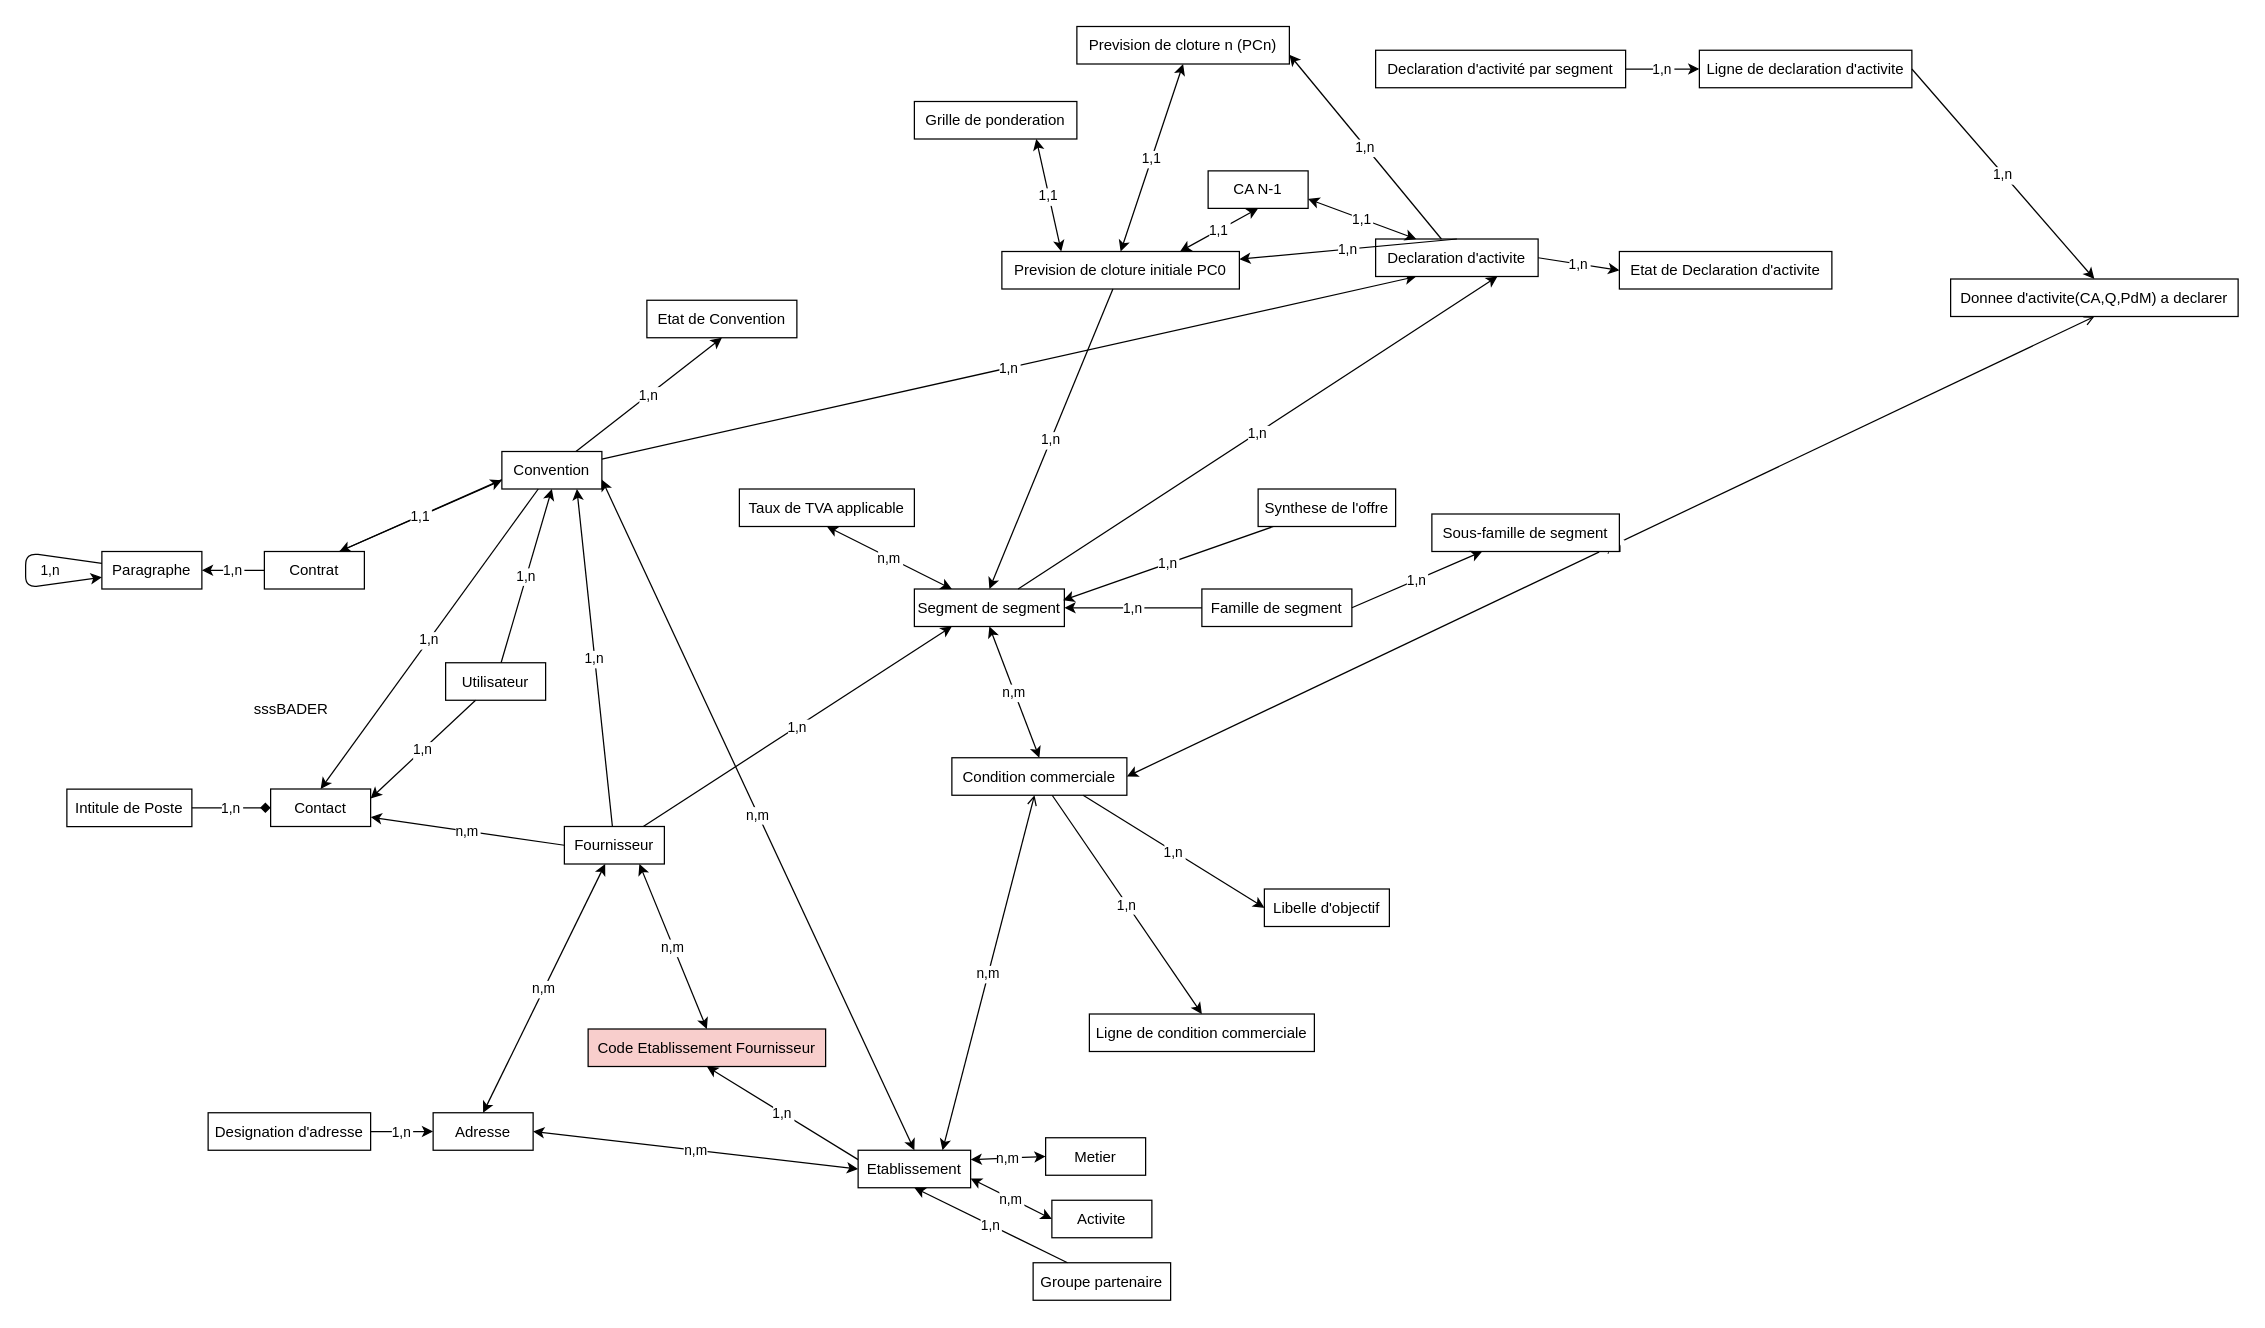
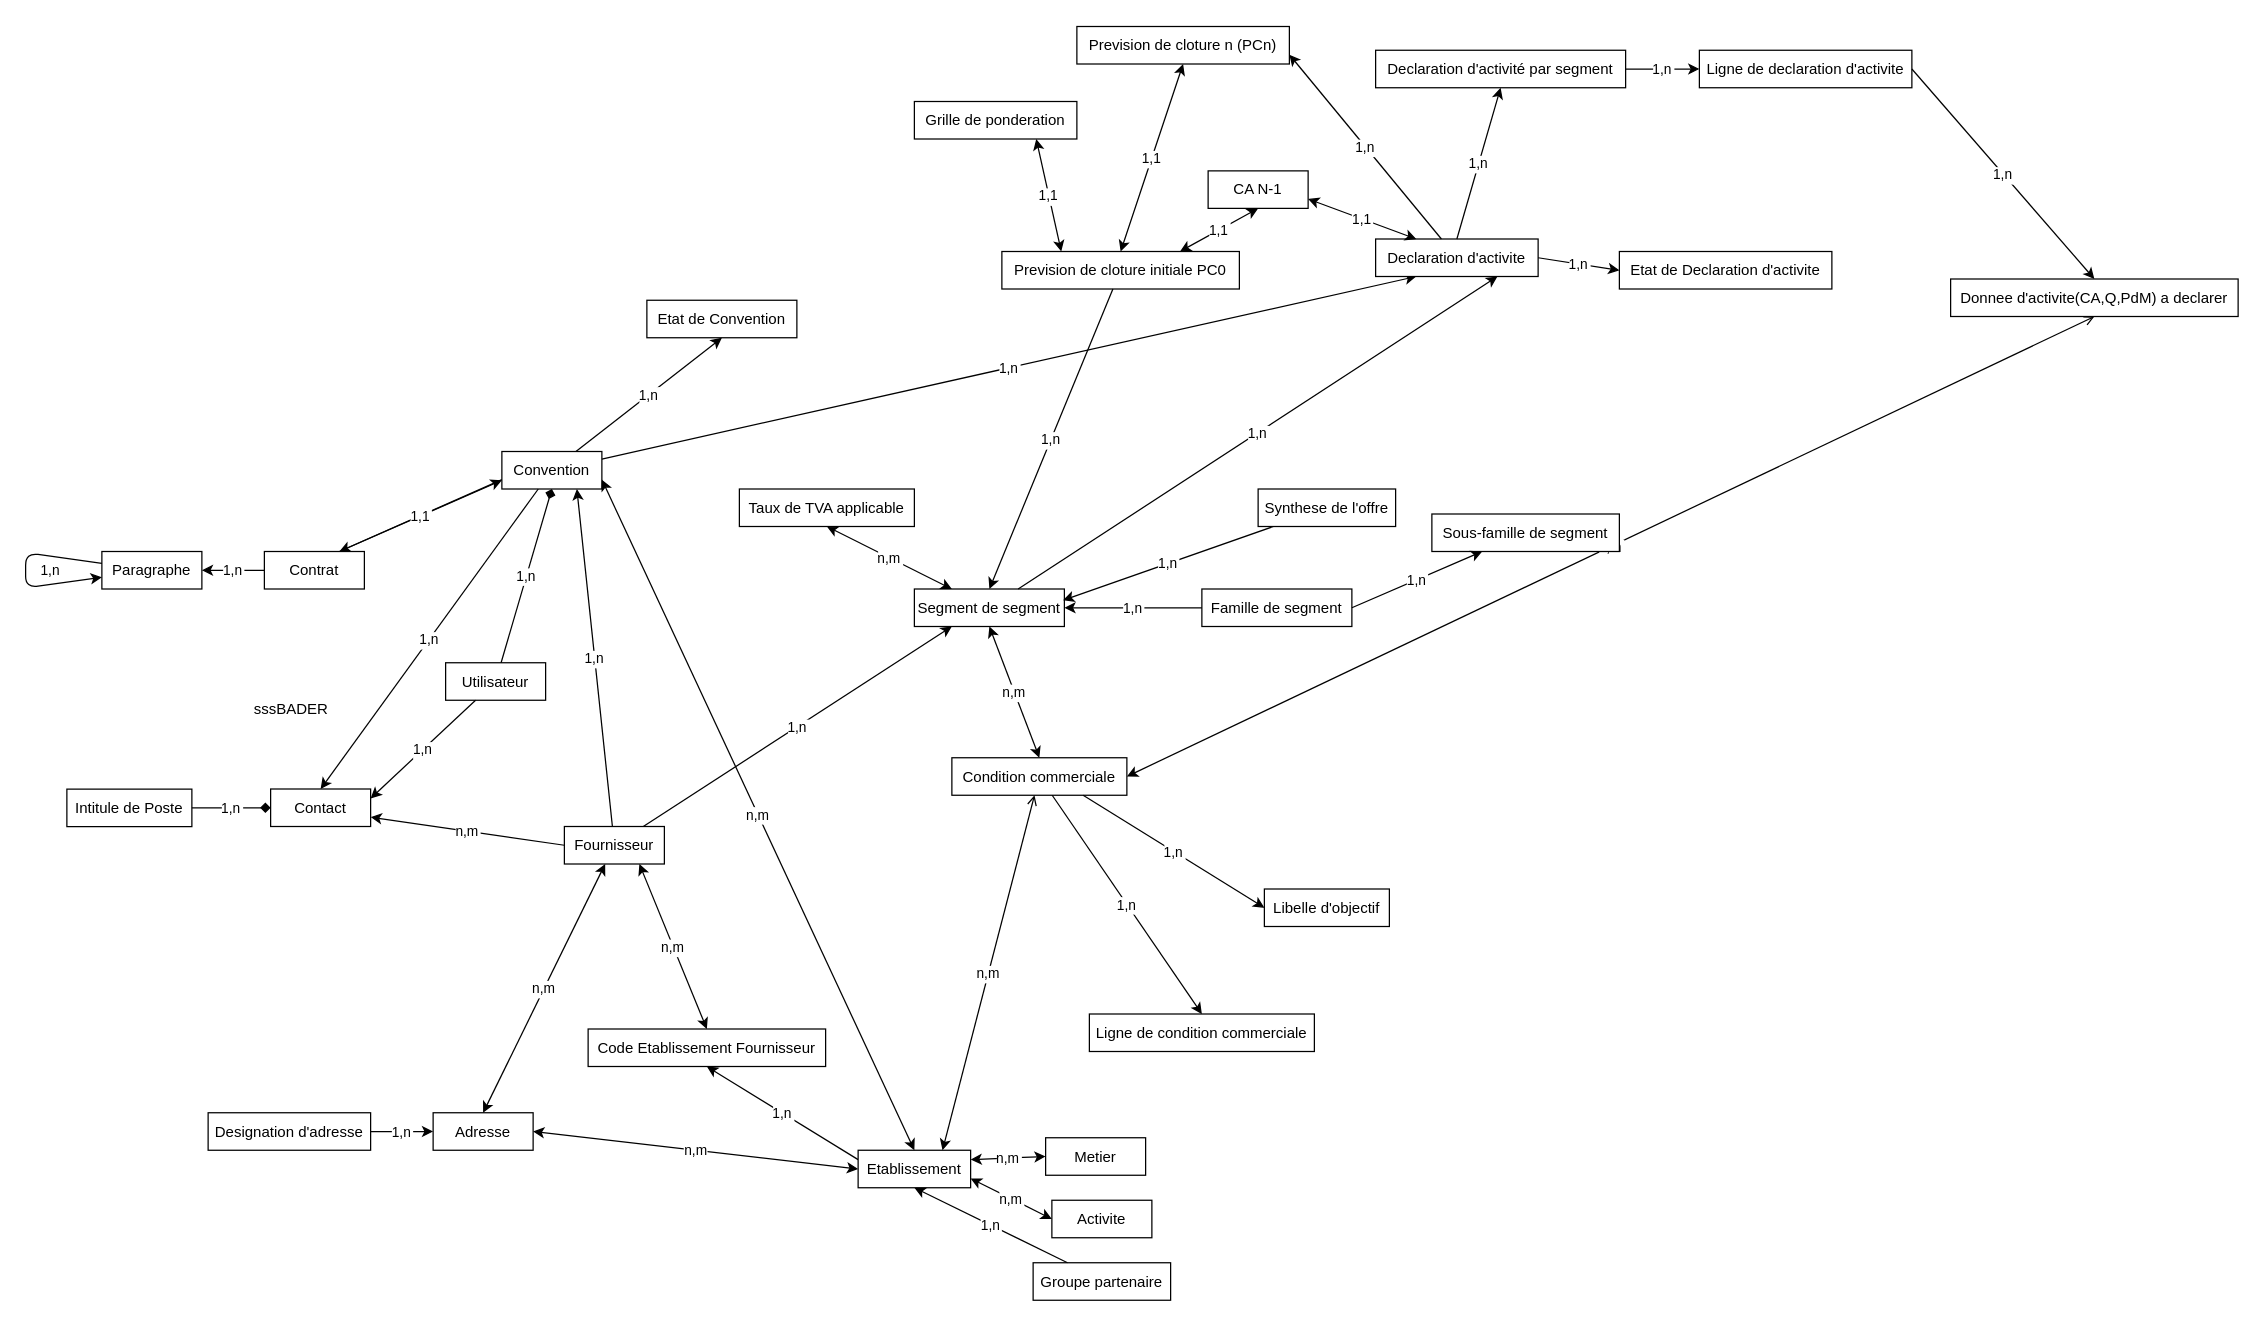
edge "Declaration d'activite" -> "Prevision de cloture initiale PC0": now "Declaration d'activite" -> "Declaration d'activité par segment"
edge "Utilisateur" -> "Convention": arrowhead classic -> diamond
node "Code Etablissement Fournisseur": fillcolor #f8cecc -> #ffffff
